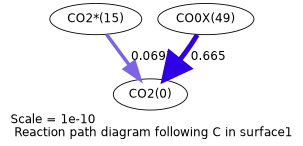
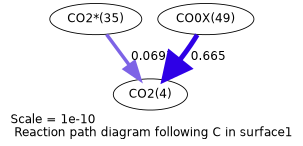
node "CO2*(15)": label "CO2*(15)" -> "CO2*(35)"
node "CO2(0)": label "CO2(0)" -> "CO2(4)"
